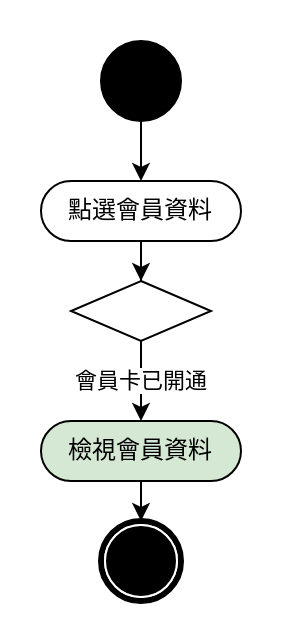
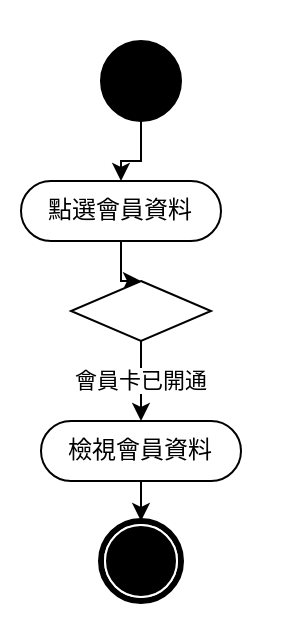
node "點選會員資料": moved (141, 211) -> (121, 211)
node "檢視會員資料": fillcolor #d5e8d4 -> #ffffff
